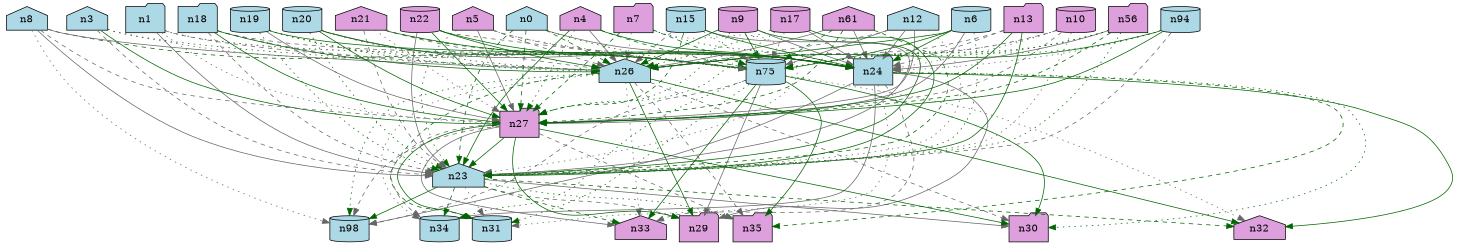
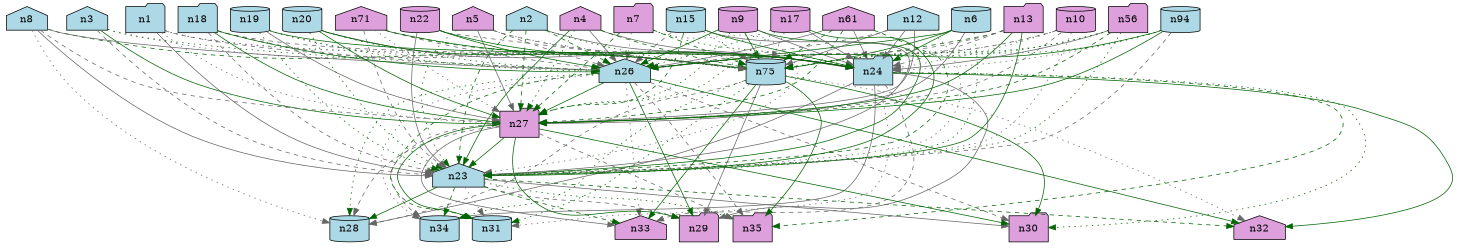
node "n21": label "n21" -> "n71"
node "n0": label "n0" -> "n2"
edge "n13" -> "n75": added
edge "n4" -> "n24": color darkgreen -> gray40
edge "n19" -> "n75": color darkgreen -> gray40
edge "n22" -> "n27": now "n26" -> "n27"
node "n98": label "n98" -> "n28"
